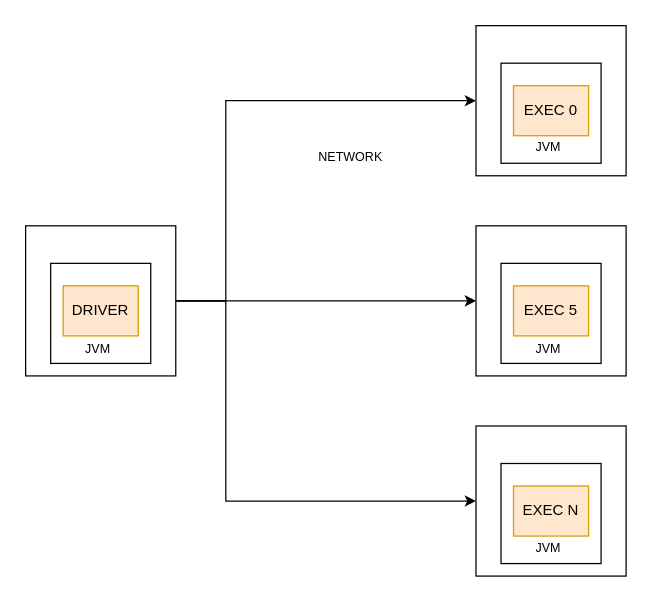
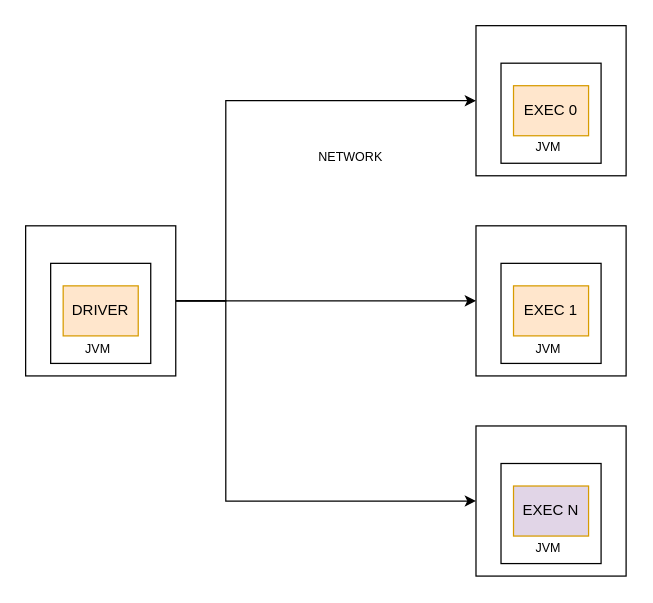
node "EXEC 5": label "EXEC 5" -> "EXEC 1"
node "EXEC N": fillcolor #ffe6cc -> #e1d5e7
